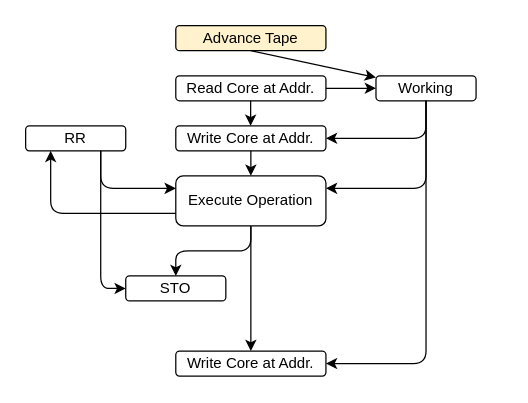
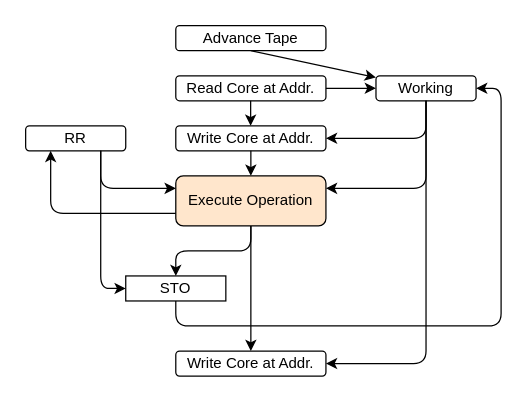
node "Advance Tape": fillcolor #fff2cc -> #ffffff
node "Execute Operation": fillcolor #ffffff -> #ffe6cc
node "STO": shape rounded rectangle -> rectangle
edge "STO" -> "Working": added
